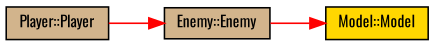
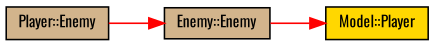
node "Player::Player": label "Player::Player" -> "Player::Enemy"
node "Model::Model": label "Model::Model" -> "Model::Player"
